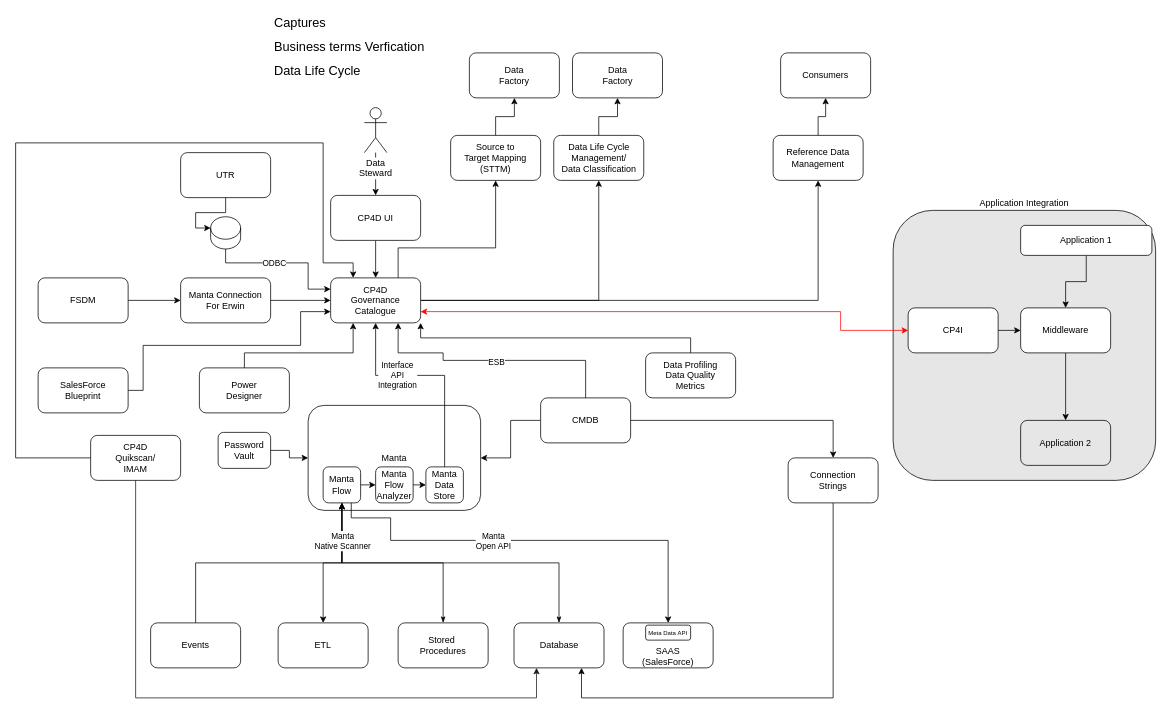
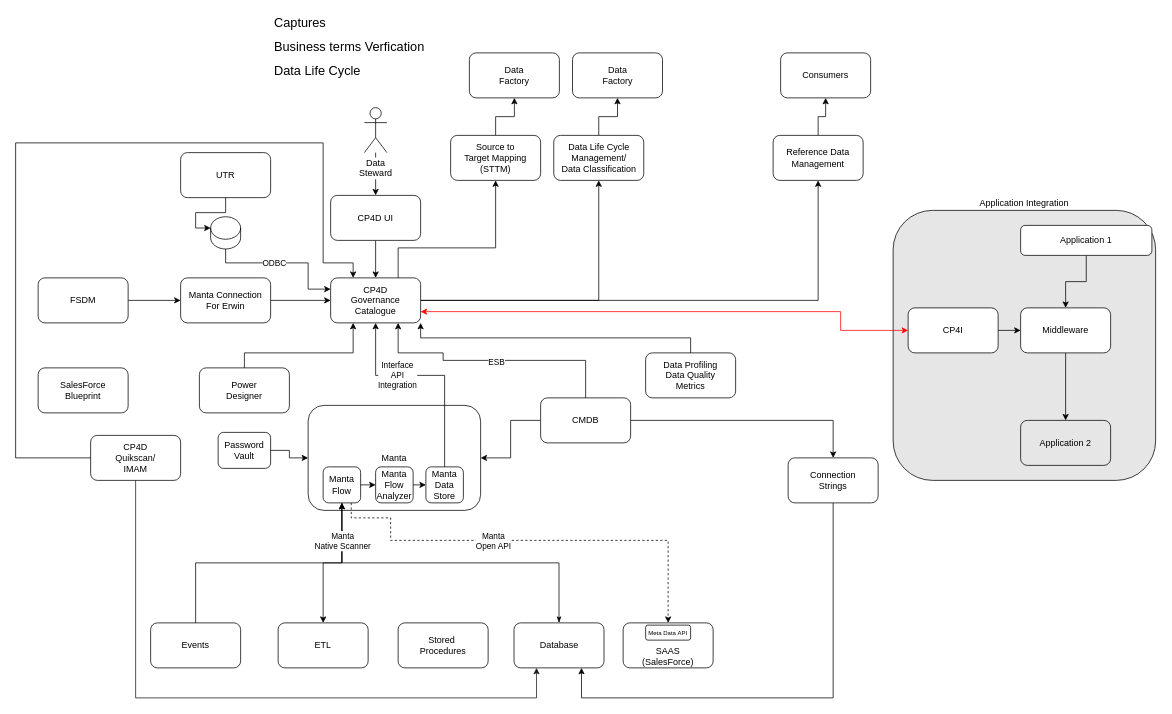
edge "SalesForce Blueprint" -> "CP4D Governance Catalogue": removed
edge "Manta Flow" -> "SAAS (SalesForce)": style solid -> dashed
edge "Manta Flow" -- "Stored Procedures": removed
